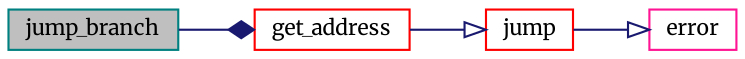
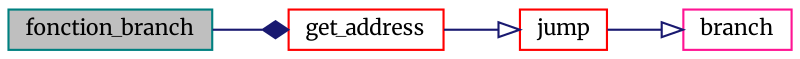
node "jump_branch": label "jump_branch" -> "fonction_branch"
node "error": label "error" -> "branch"
